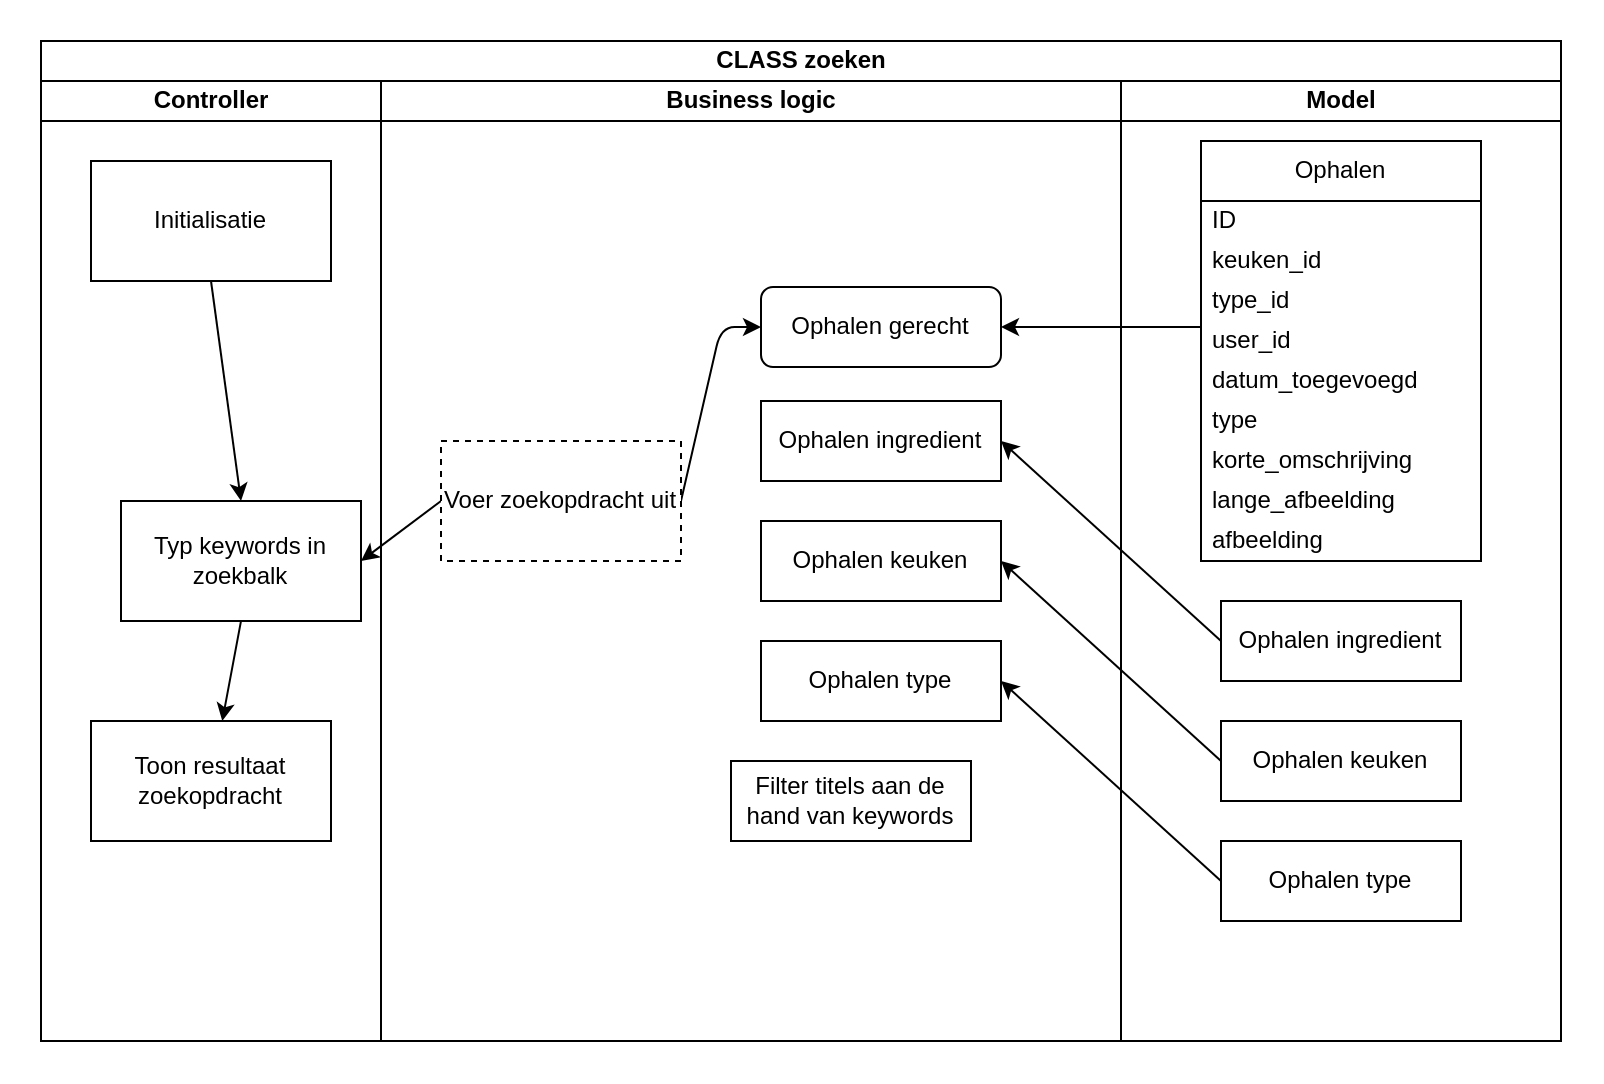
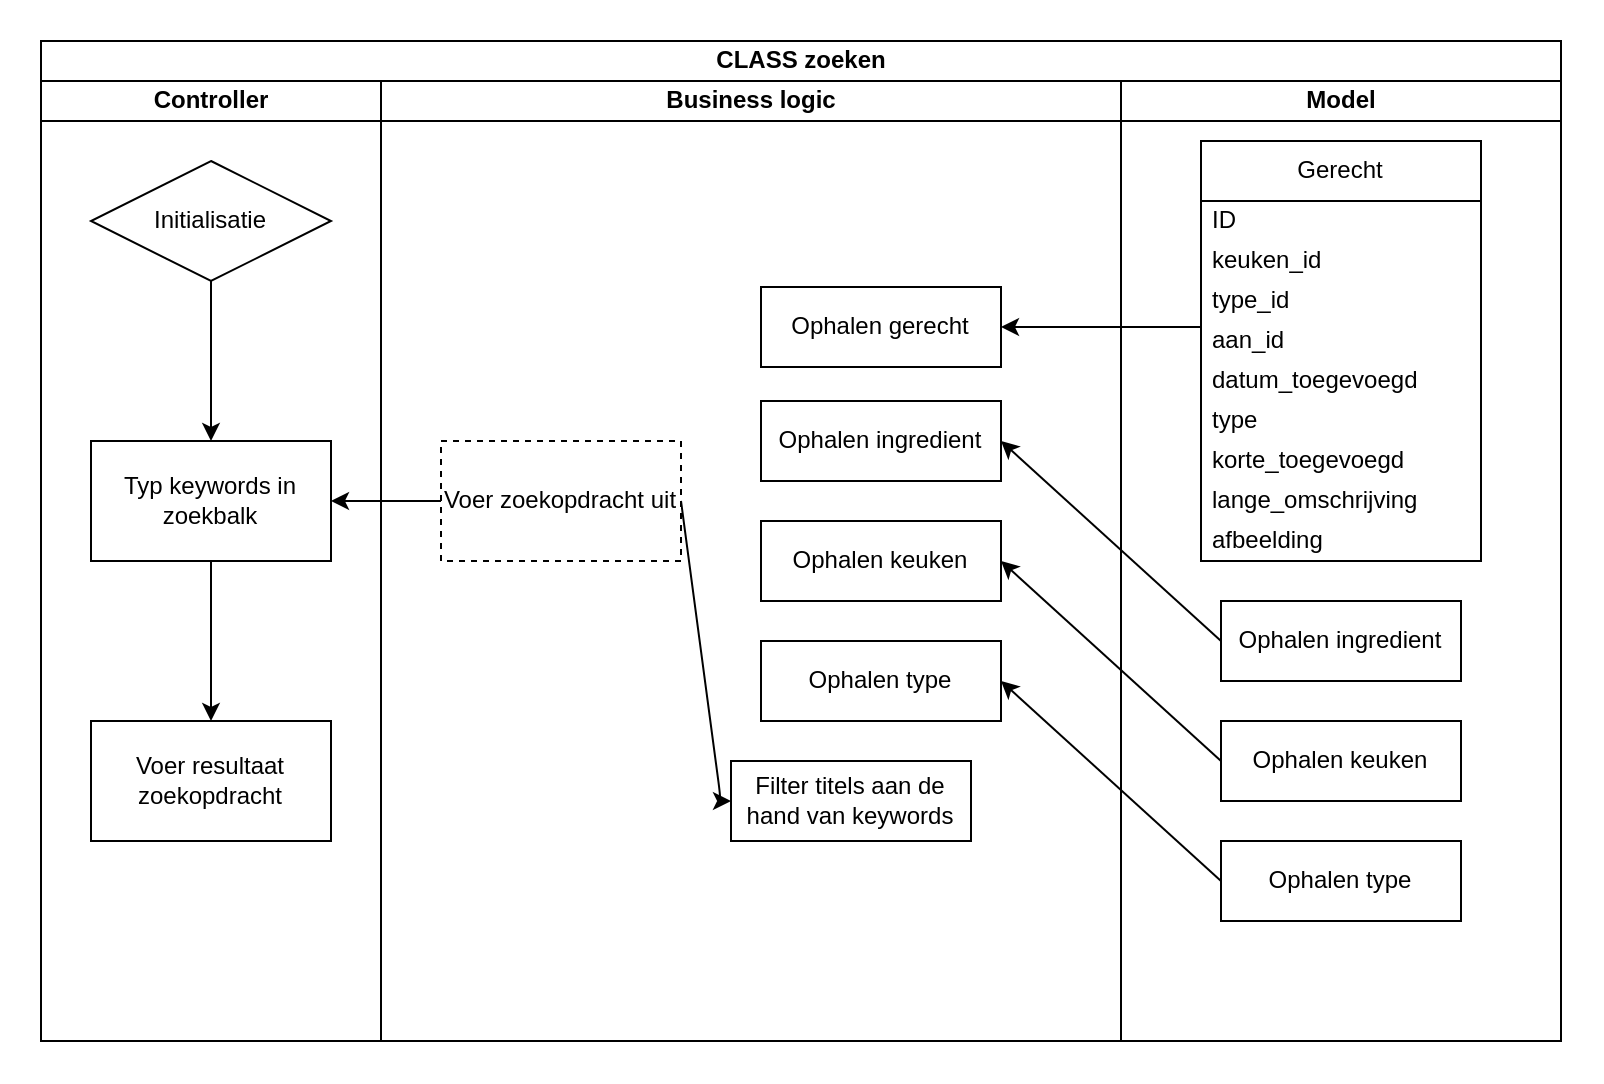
node "Ophalen": label "Ophalen" -> "Gerecht"
node "Initialisatie": shape rectangle -> diamond
node "Ophalen gerecht": shape rounded rectangle -> rectangle
node "user_id": label "user_id" -> "aan_id"
edge "Voer zoekopdracht uit" -> "Ophalen gerecht": removed
node "korte_omschrijving": label "korte_omschrijving" -> "korte_toegevoegd"
node "lange_afbeelding": label "lange_afbeelding" -> "lange_omschrijving"
node "Typ keywords in zoekbalk": moved (241, 561) -> (211, 501)
edge "Voer zoekopdracht uit" -> "Filter titels aan de hand van keywords": added
node "Toon resultaat zoekopdracht": label "Toon resultaat zoekopdracht" -> "Voer resultaat zoekopdracht"
